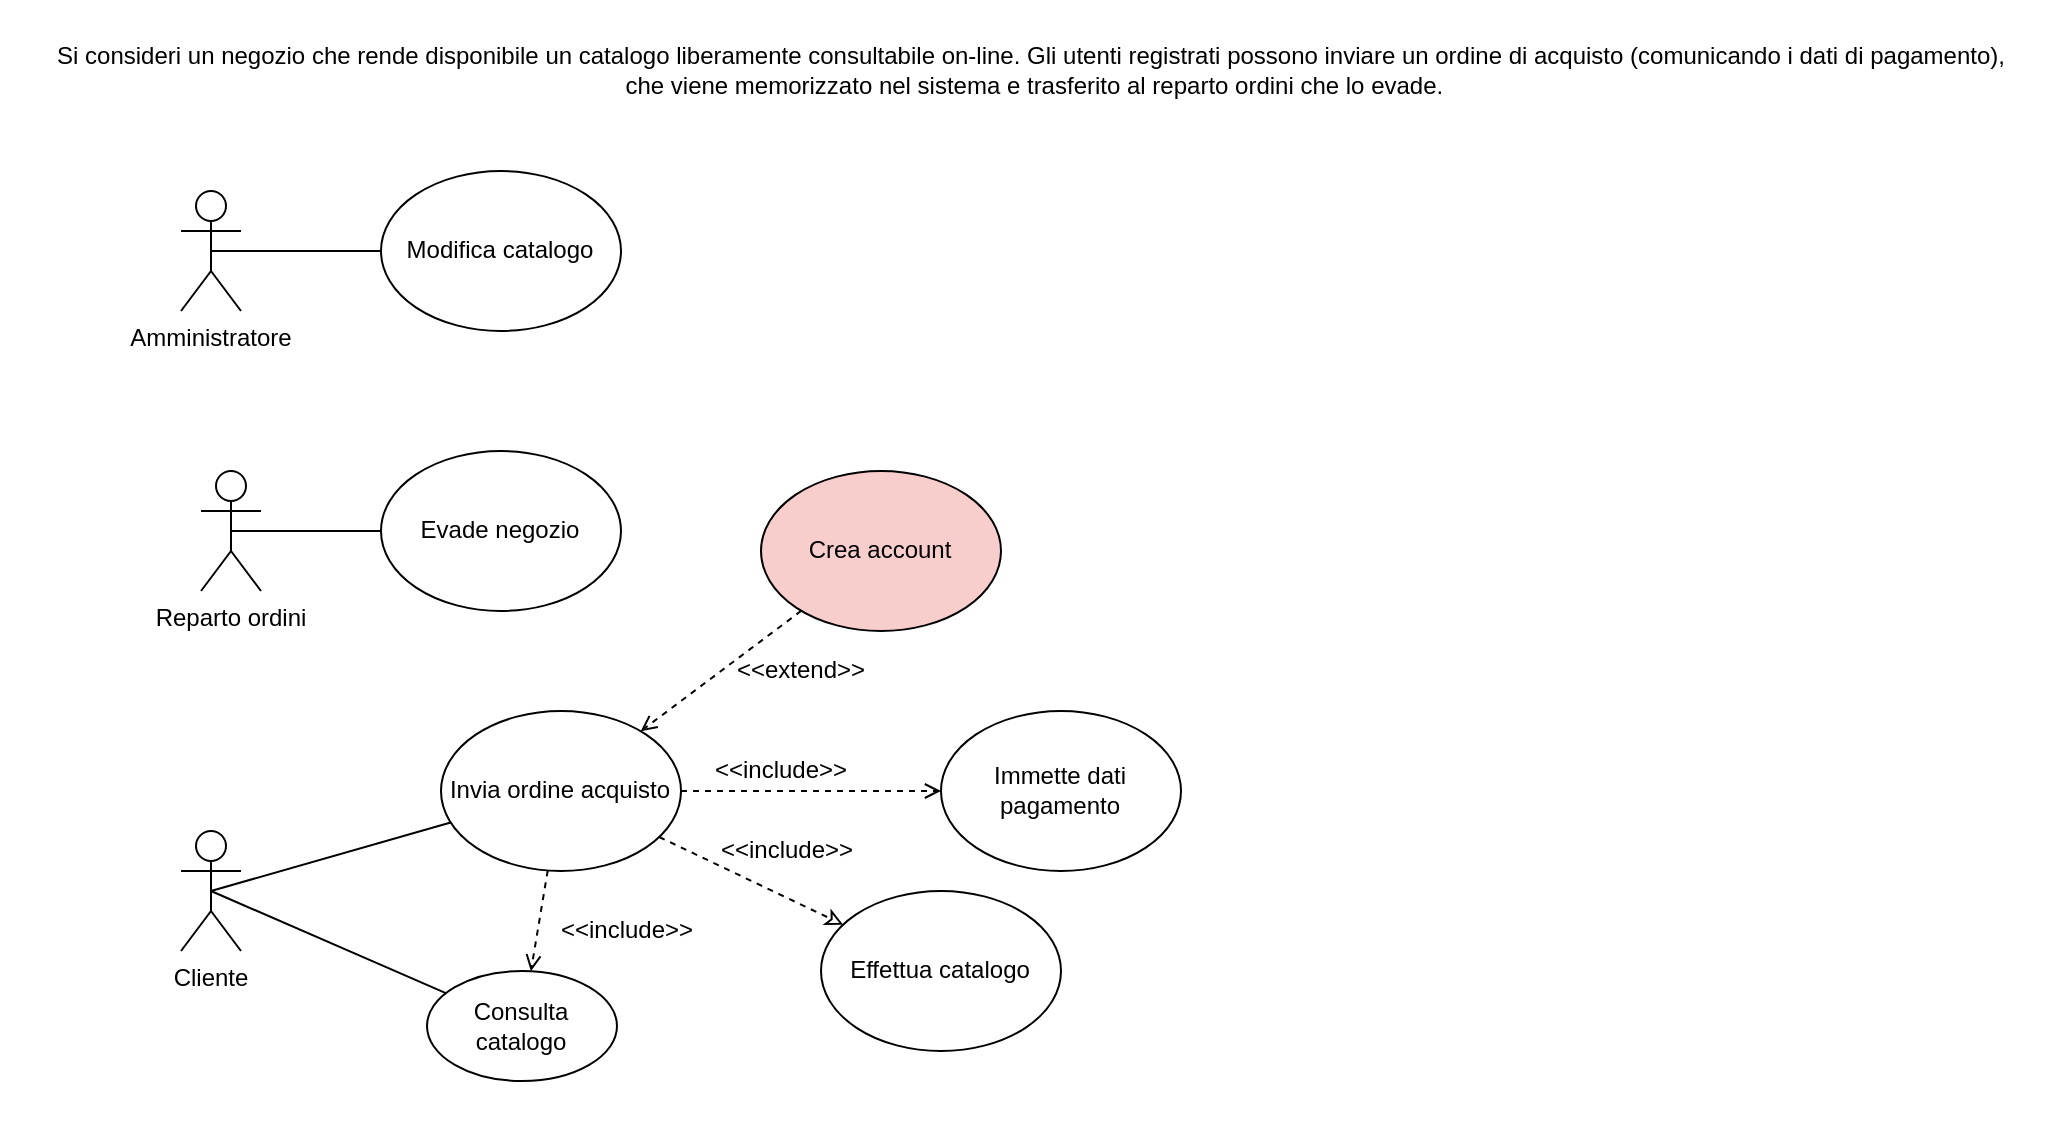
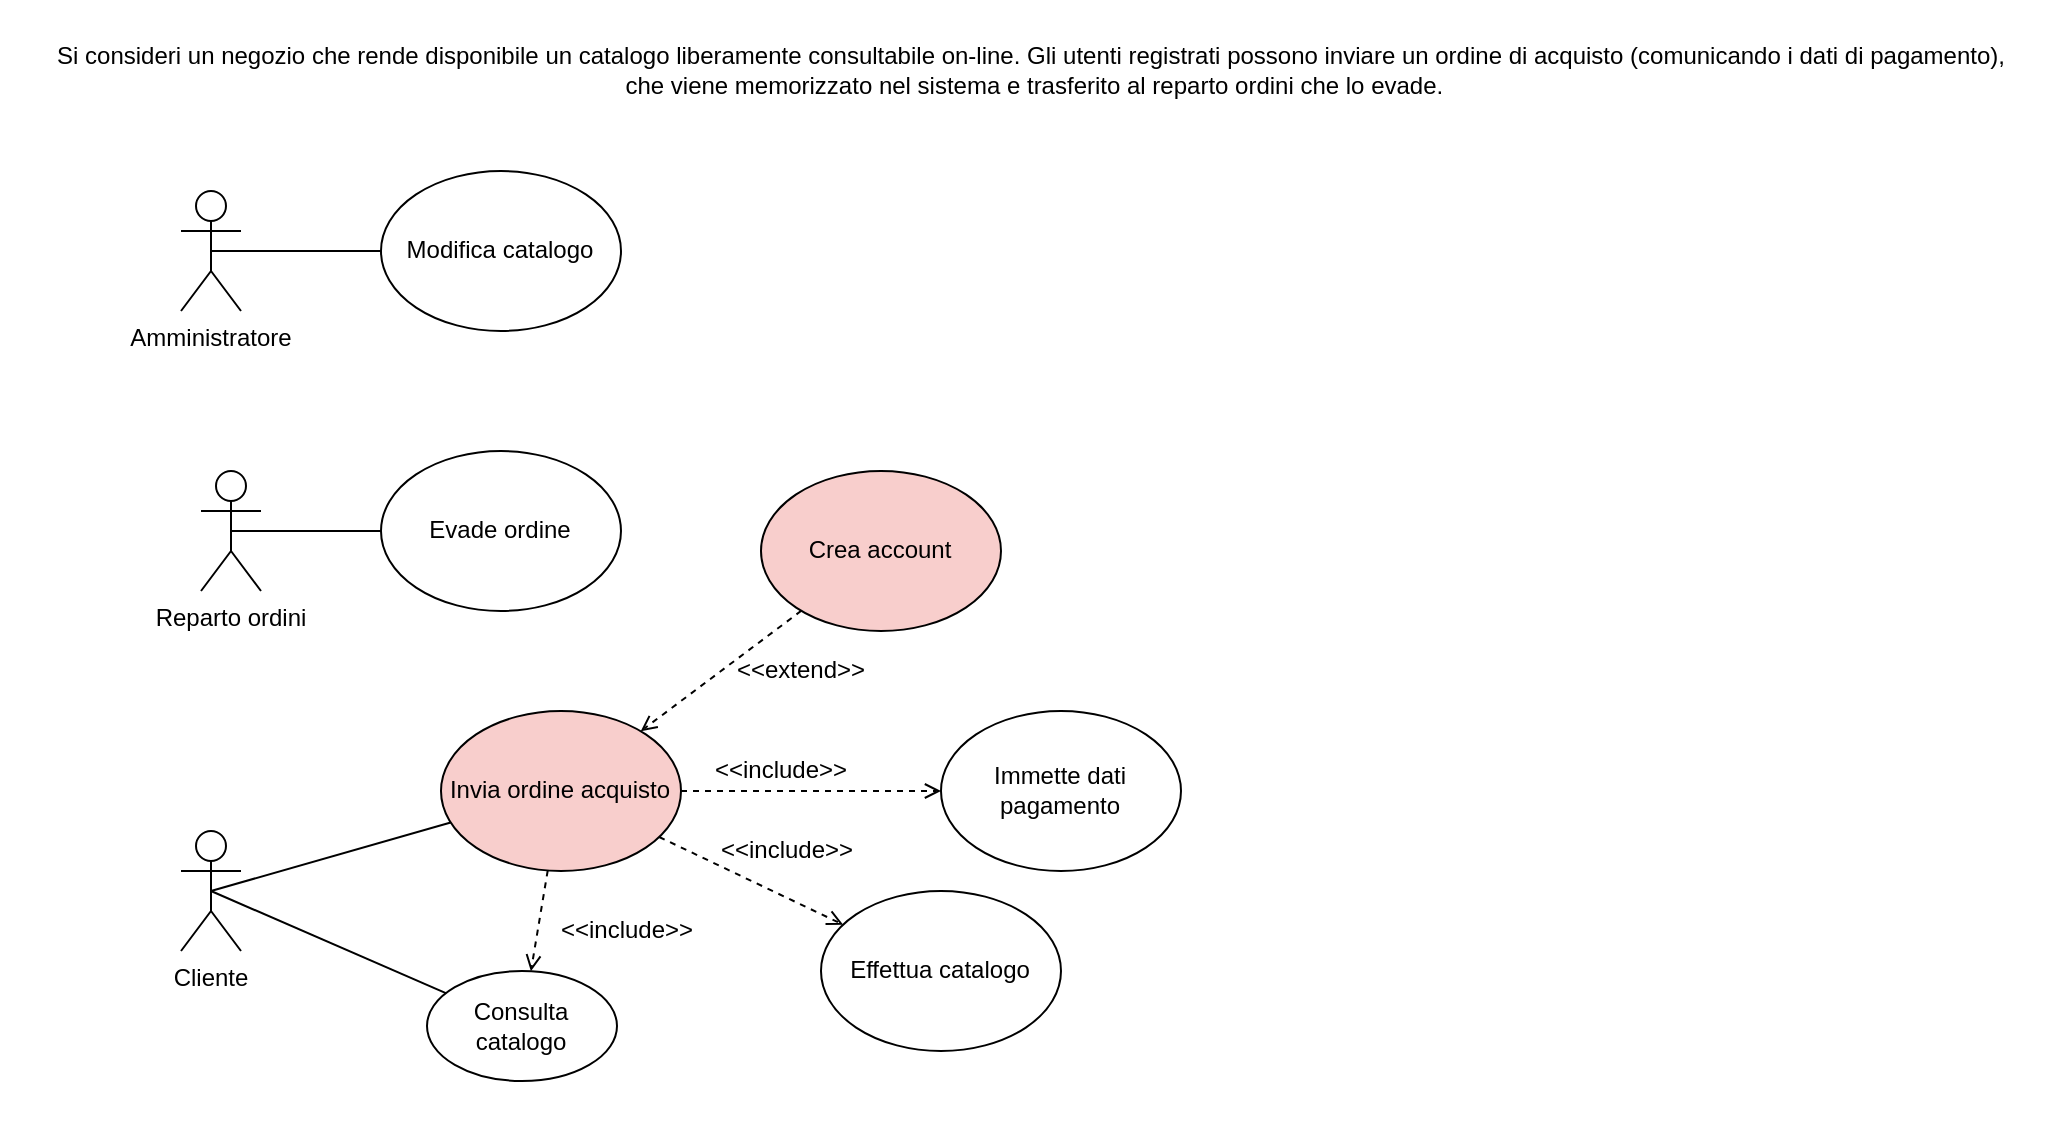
node "Evade negozio": label "Evade negozio" -> "Evade ordine"
node "Invia ordine acquisto": fillcolor #ffffff -> #f8cecc
edge "Invia ordine acquisto" -> "Effettua catalogo": arrowhead classic -> open
